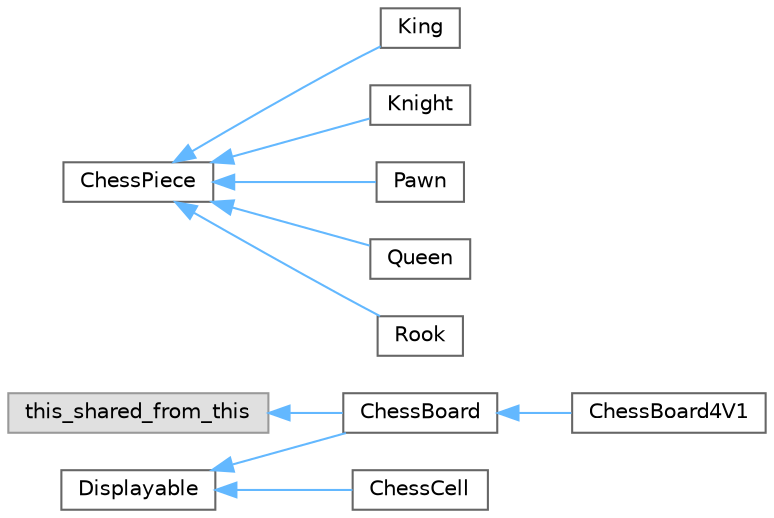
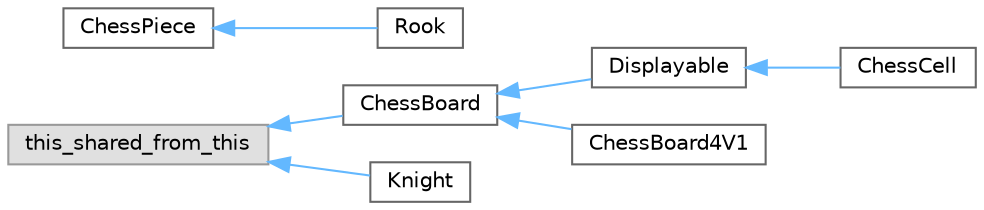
node "King": removed
edge "Knight" -> "ChessPiece": now "Knight" -> "this_shared_from_this"
node "Pawn": removed
node "Queen": removed
edge "ChessBoard" -> "Displayable": reversed
